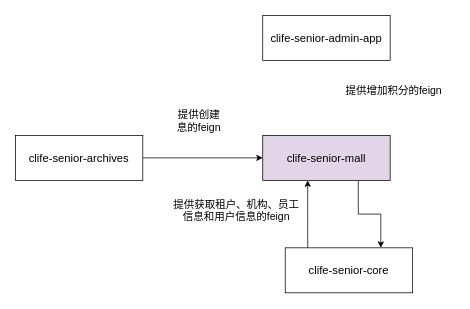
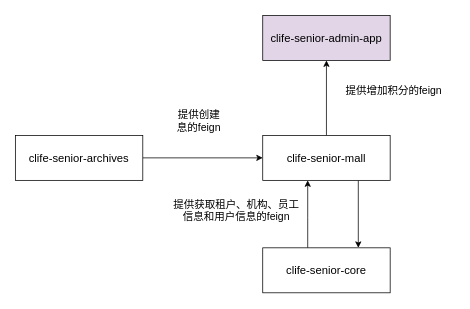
node "clife-senior-admin-app": fillcolor #ffffff -> #e1d5e7
edge "clife-senior-mall" -> "clife-senior-admin-app": added
node "clife-senior-mall": fillcolor #e1d5e7 -> #ffffff
node "clife-senior-core": moved (349, 270) -> (327, 270)
